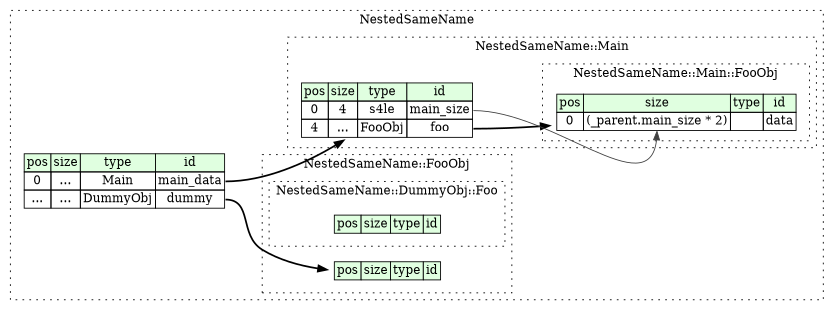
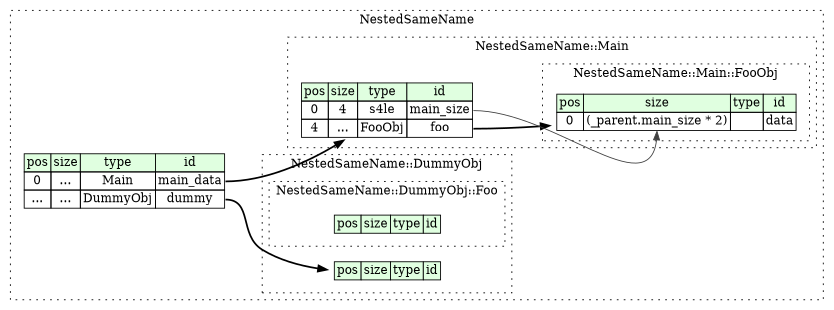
cluster "NestedSameName::FooObj": label "NestedSameName::FooObj" -> "NestedSameName::DummyObj"
